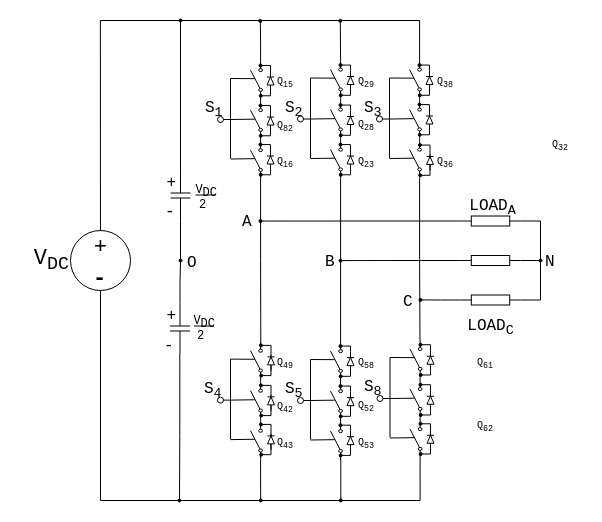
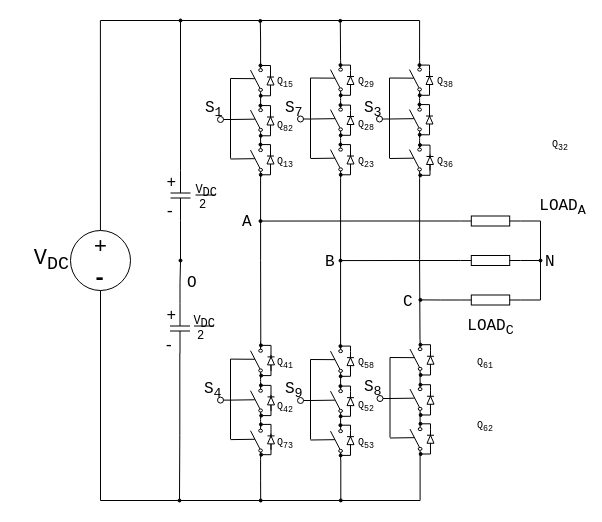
node "S2": label "S2" -> "S7"
node "Q16": label "Q16" -> "Q13"
node "LOADA": moved (493, 203) -> (563, 203)
node "O": moved (200, 261) -> (200, 281)
node "Q49": label "Q49" -> "Q41"
node "S5": label "S5" -> "S9"
node "Q43": label "Q43" -> "Q73"
